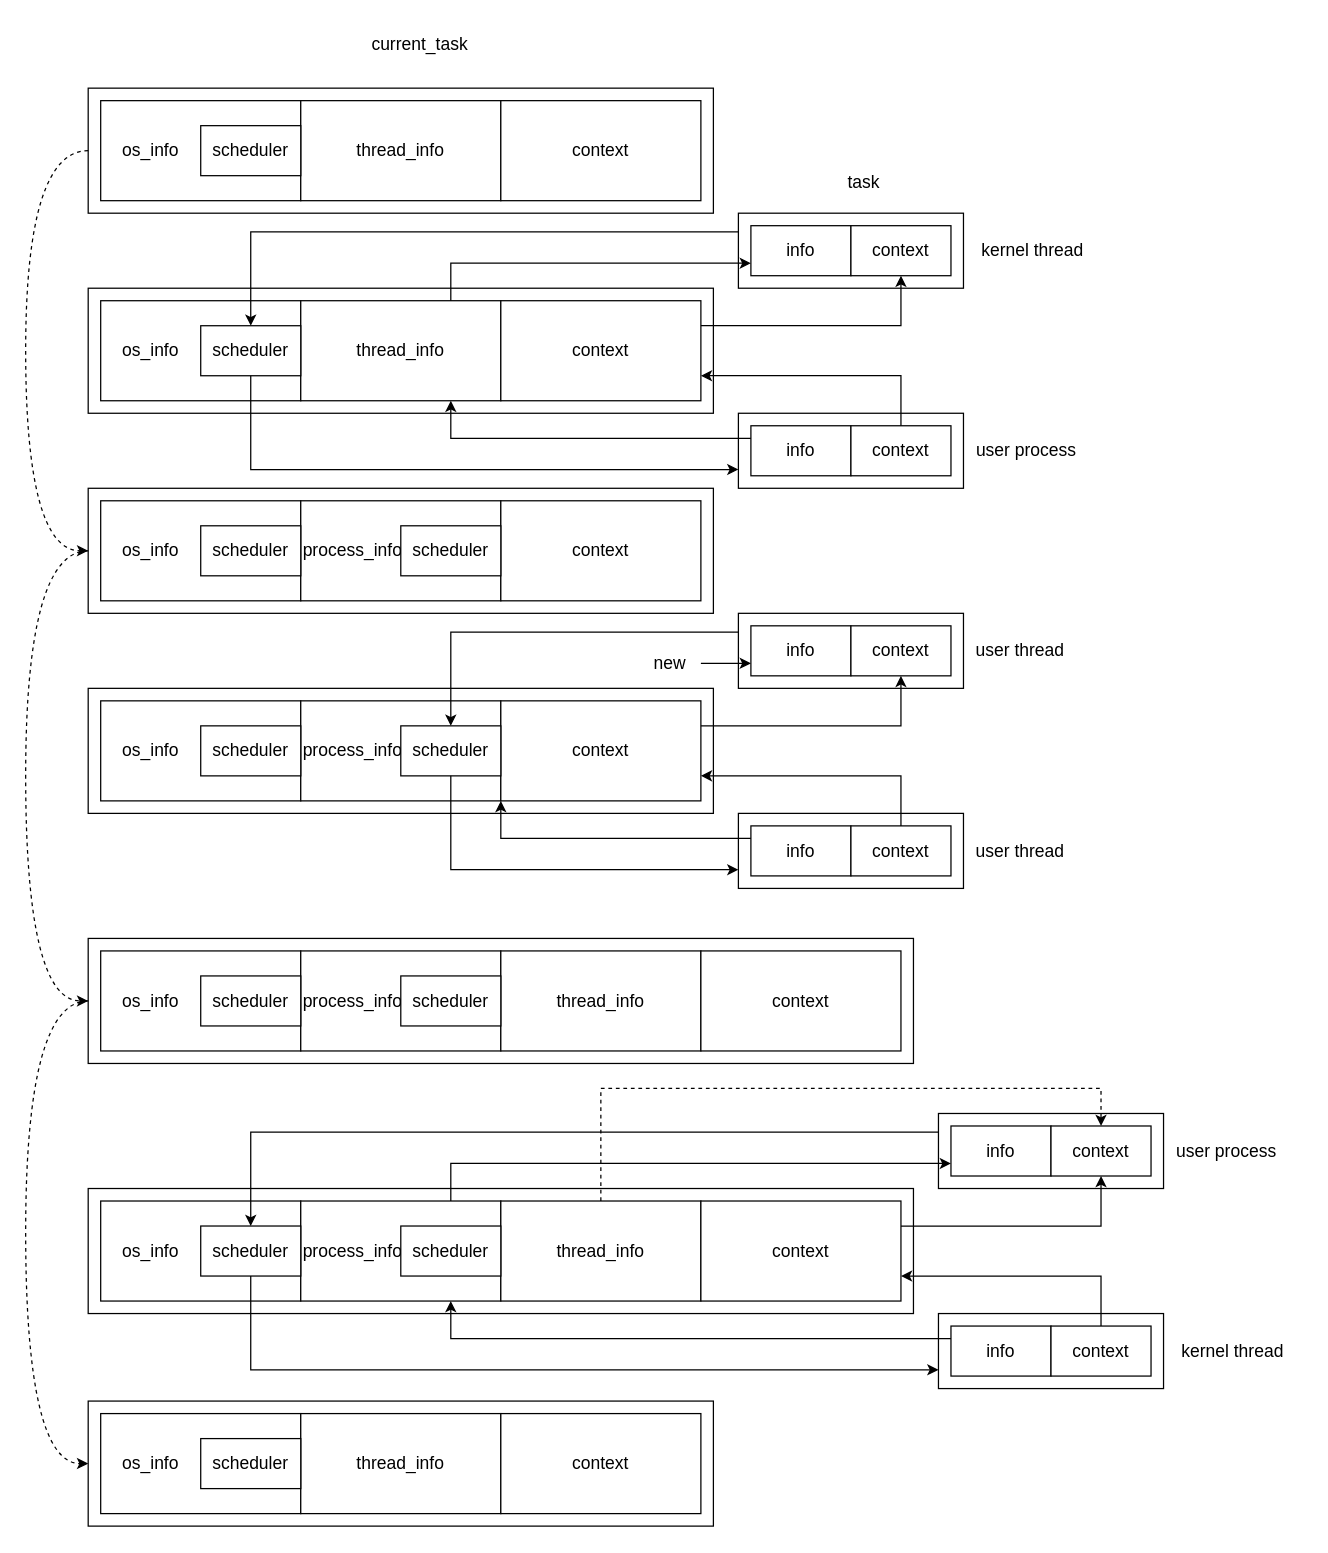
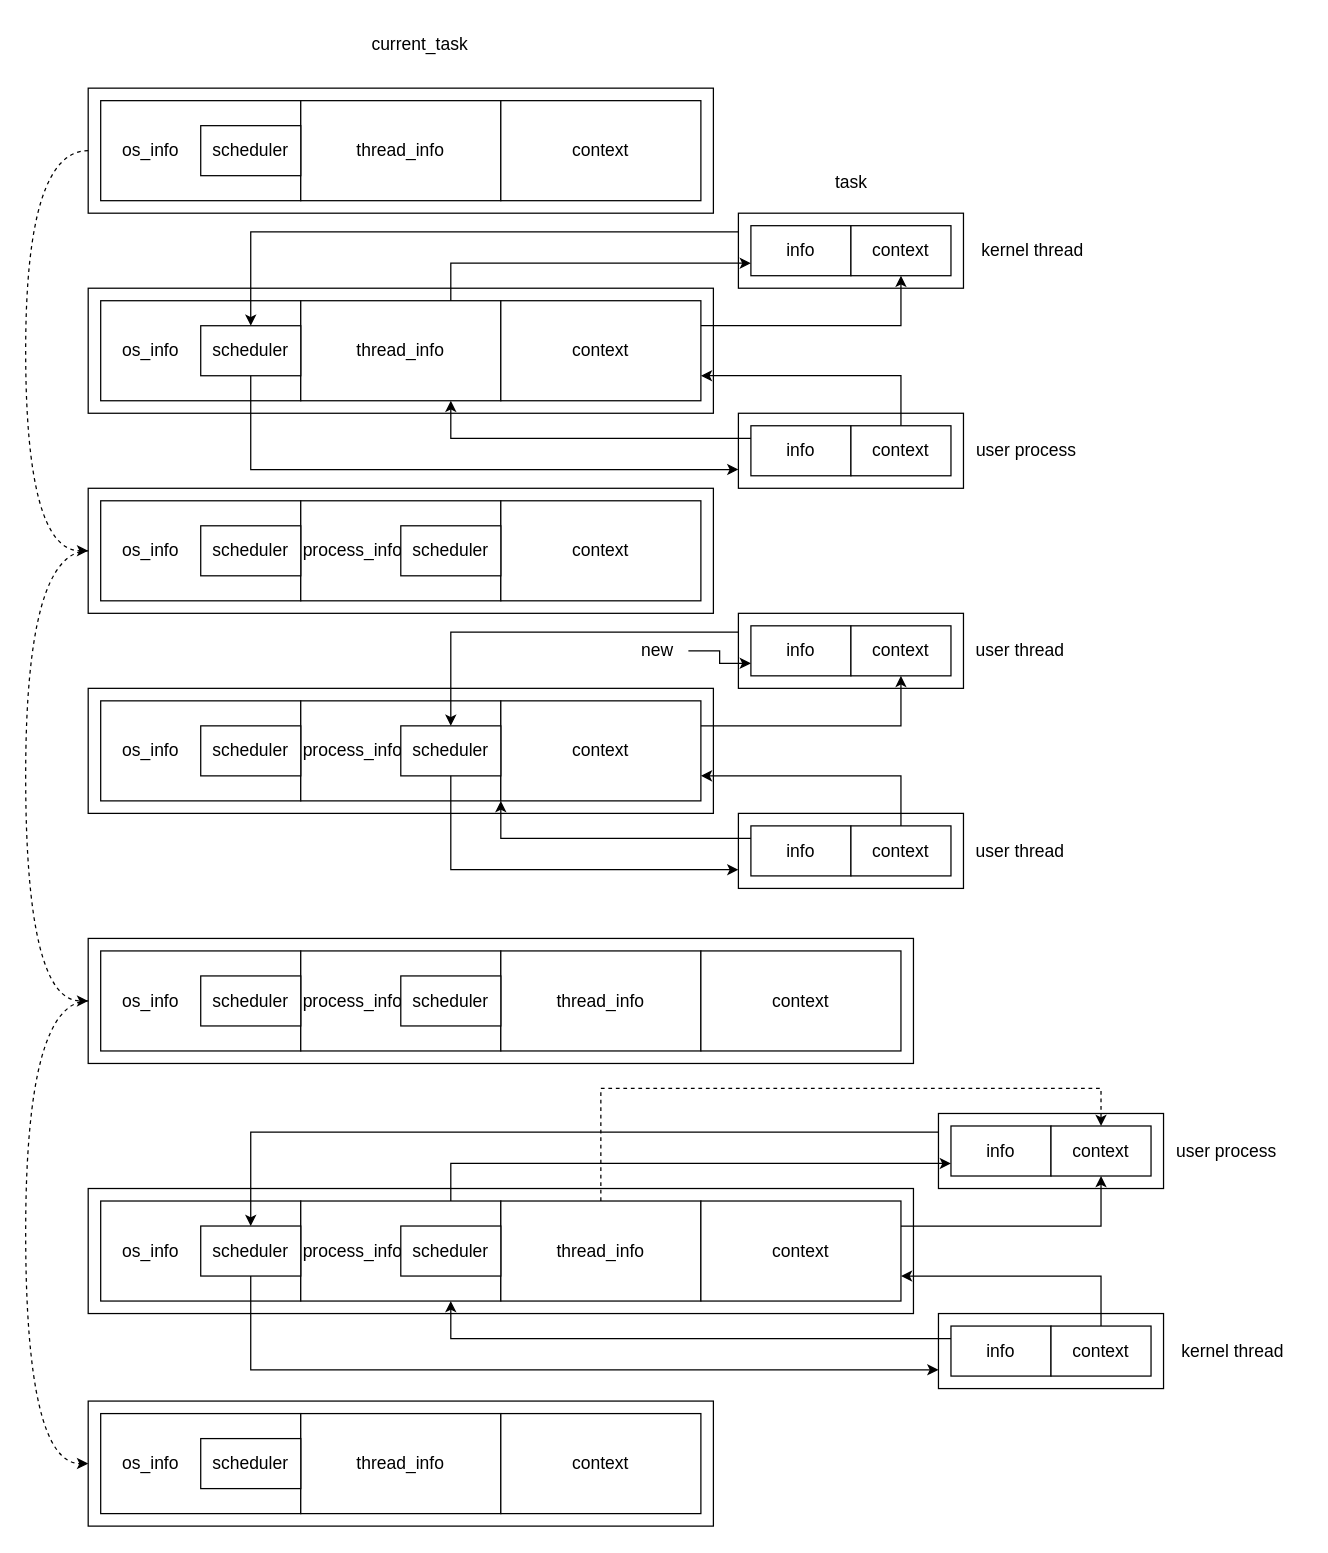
node "task": moved (863, 182) -> (851, 182)
node "new": moved (669, 663) -> (657, 651)
